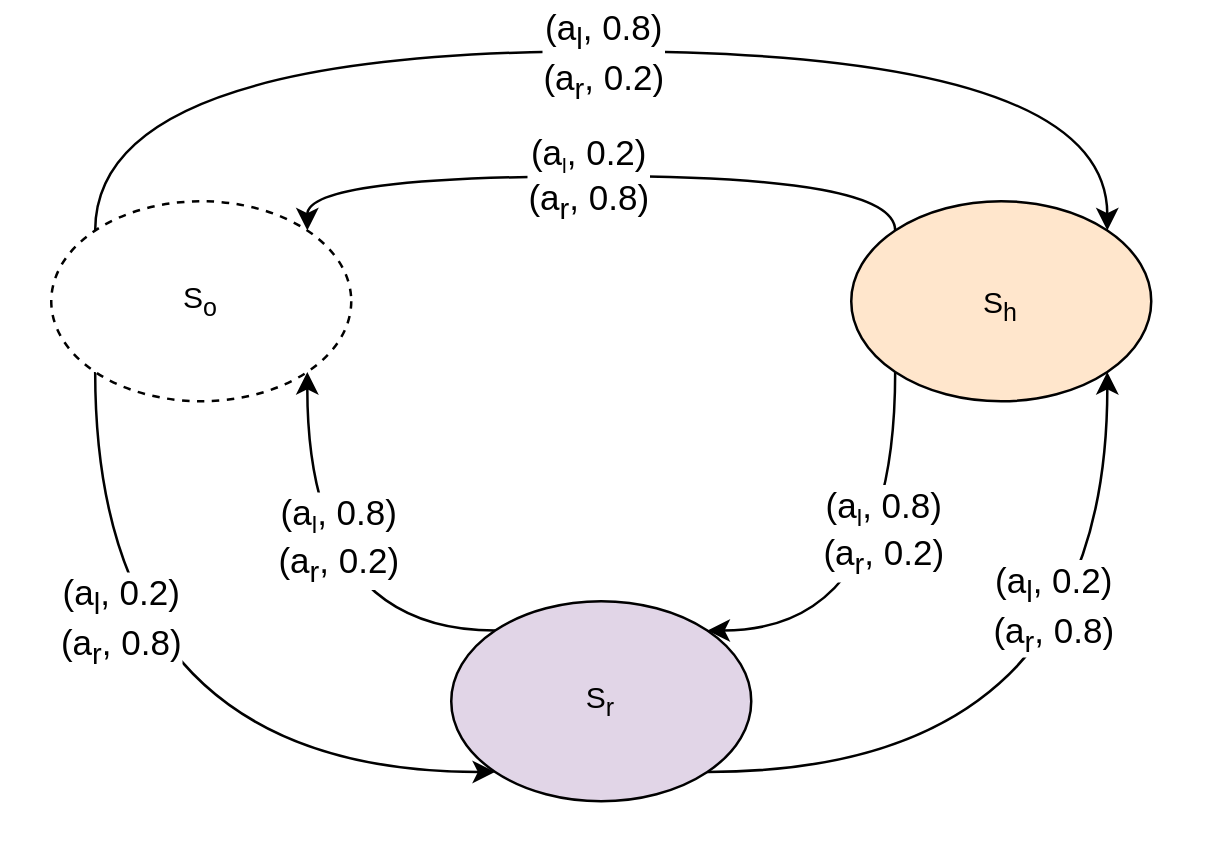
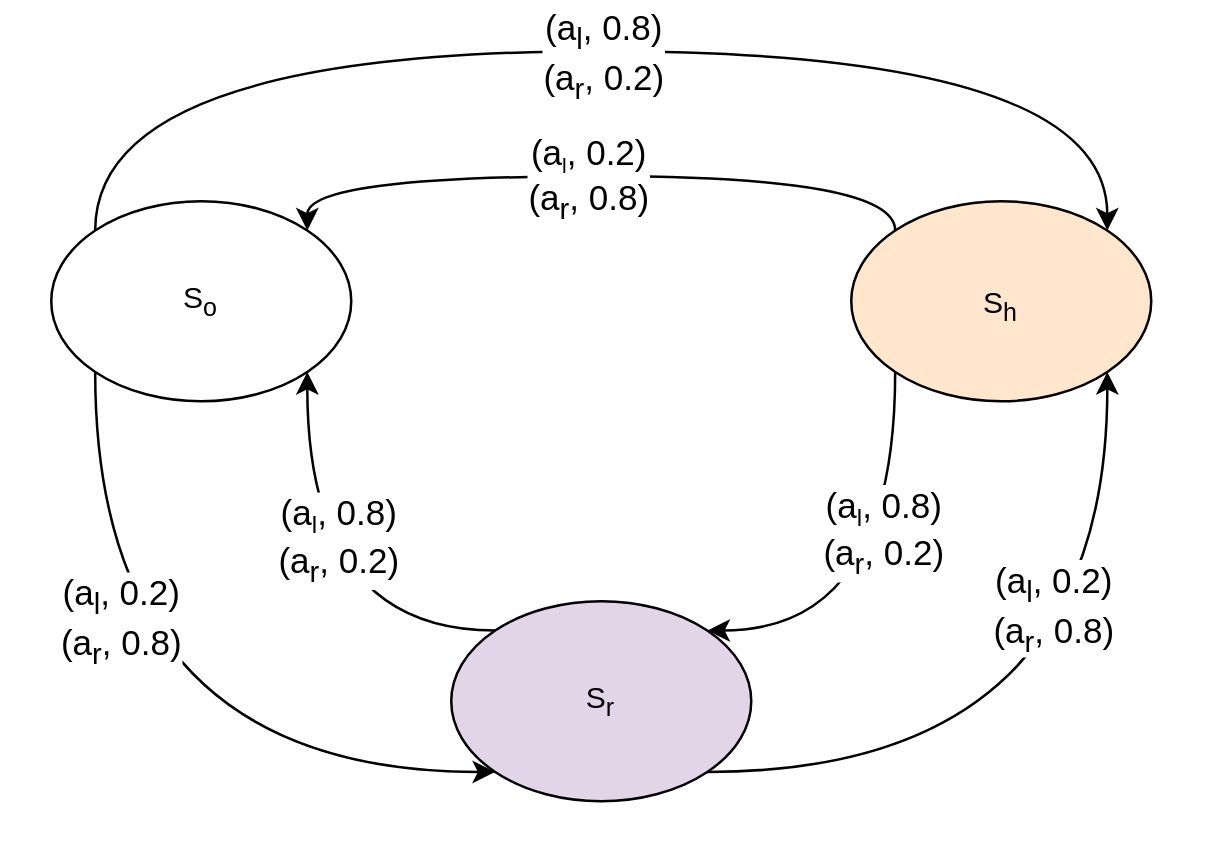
node "So": style dashed -> solid
